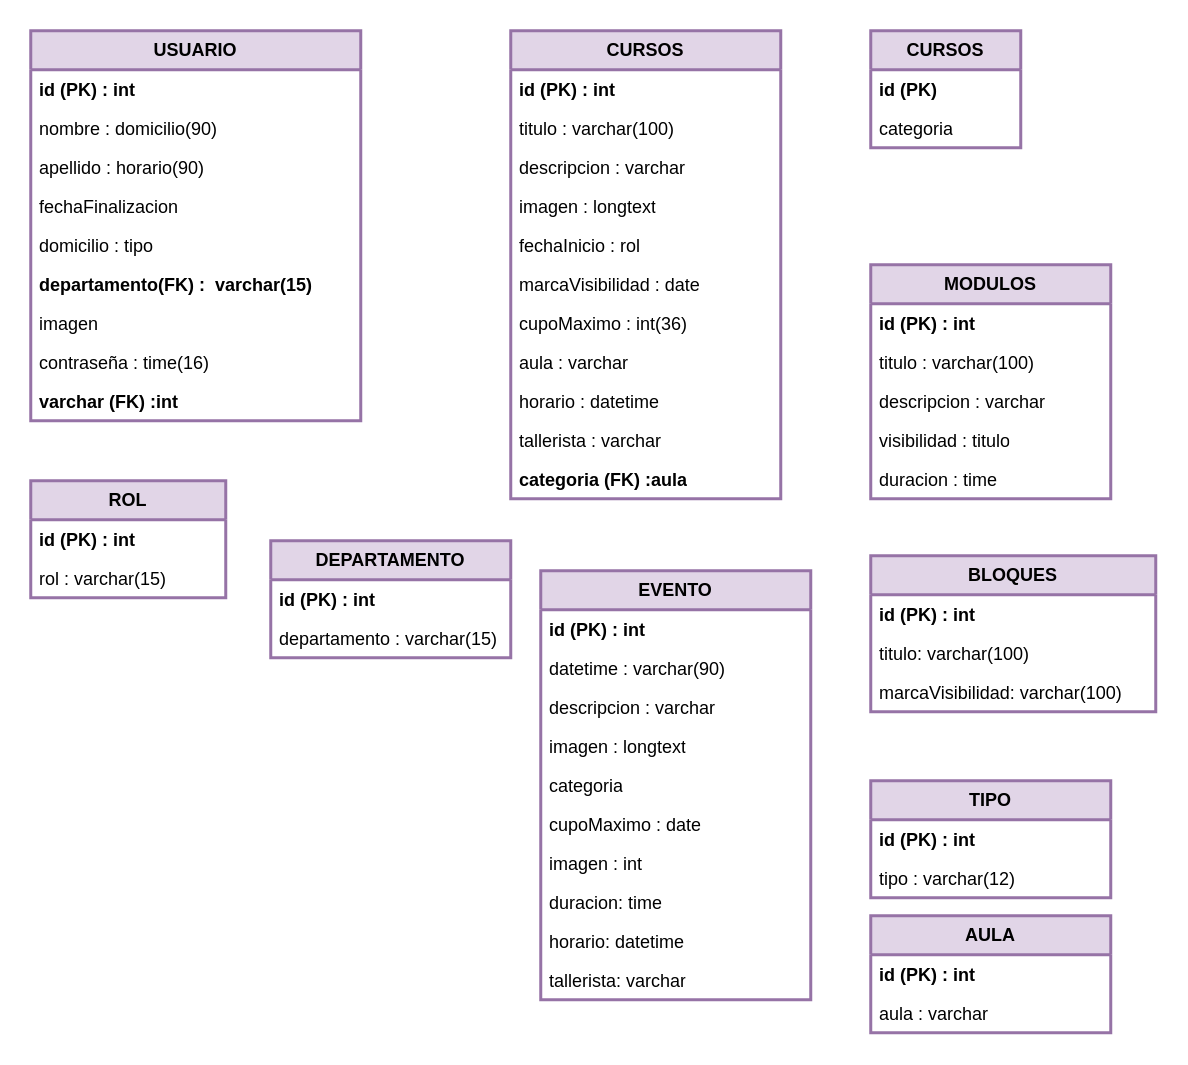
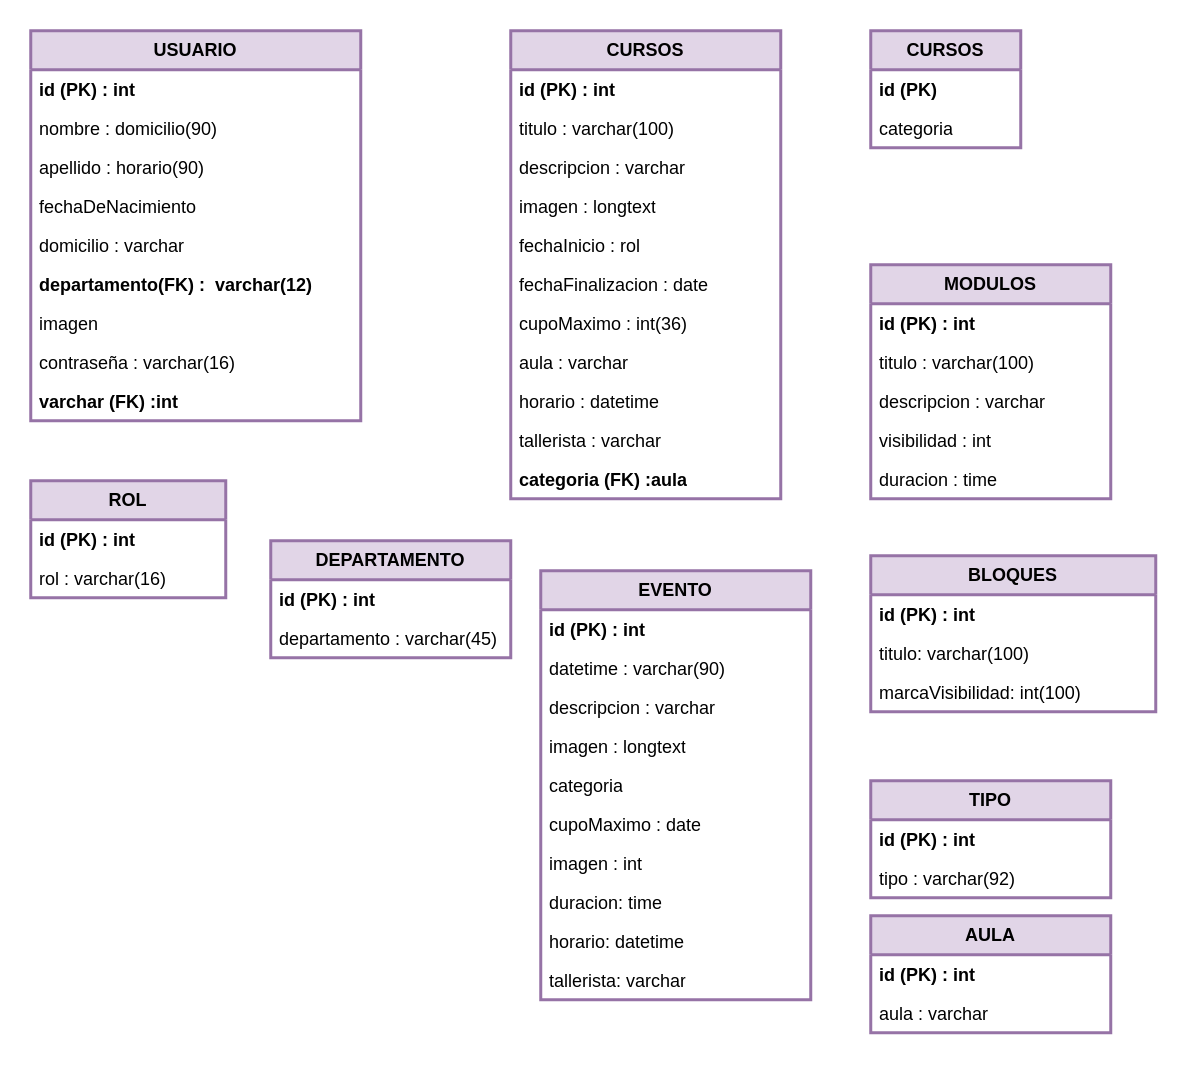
node "fechaFinalizacion": label "fechaFinalizacion" -> "fechaDeNacimiento"
node "domicilio : tipo": label "domicilio : tipo" -> "domicilio : varchar"
node "departamento(FK) : varchar(15)": label "departamento(FK) : varchar(15)" -> "departamento(FK) : varchar(12)"
node "marcaVisibilidad : date": label "marcaVisibilidad : date" -> "fechaFinalizacion : date"
node "contraseña : time(16)": label "contraseña : time(16)" -> "contraseña : varchar(16)"
node "visibilidad : titulo": label "visibilidad : titulo" -> "visibilidad : int"
node "rol : varchar(15)": label "rol : varchar(15)" -> "rol : varchar(16)"
node "departamento : varchar(15)": label "departamento : varchar(15)" -> "departamento : varchar(45)"
node "marcaVisibilidad: varchar(100)": label "marcaVisibilidad: varchar(100)" -> "marcaVisibilidad: int(100)"
node "tipo : varchar(12)": label "tipo : varchar(12)" -> "tipo : varchar(92)"
